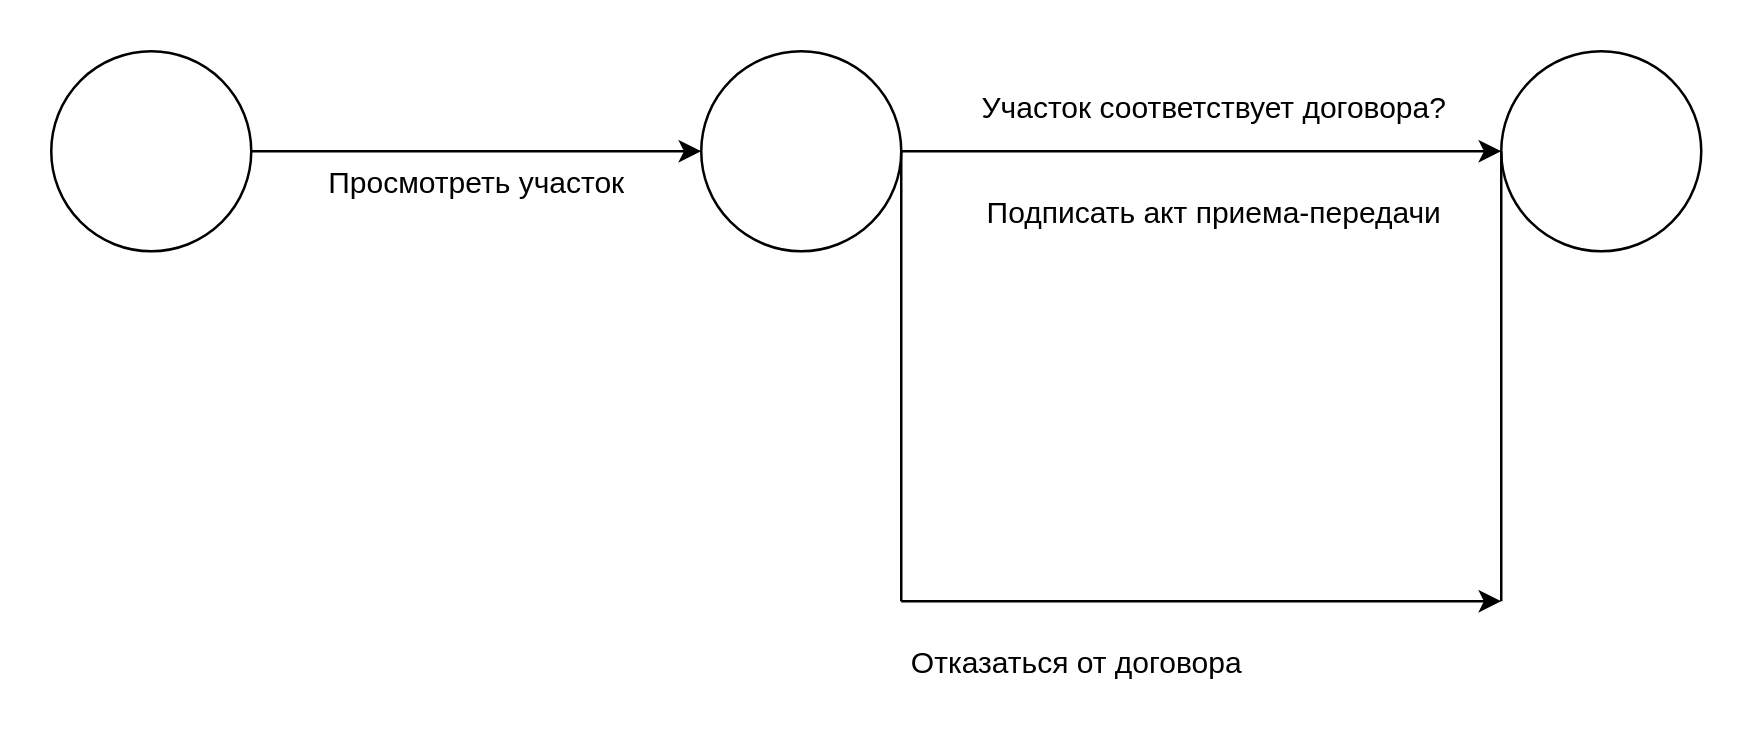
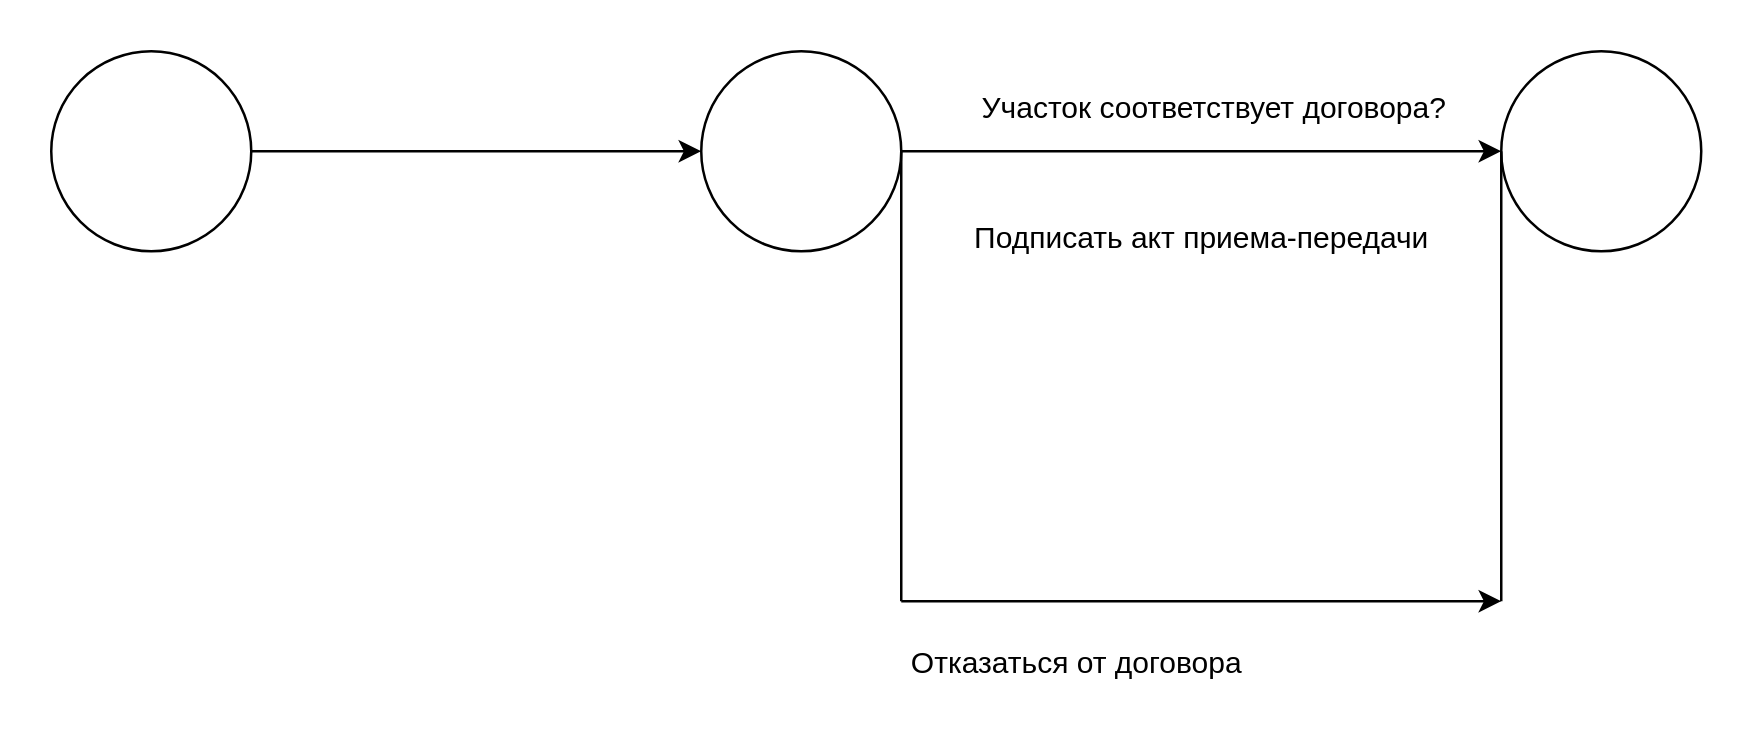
node "Просмотреть участок": removed
node "Подписать акт приема-передачи": moved (1214, 214) -> (1201, 239)
